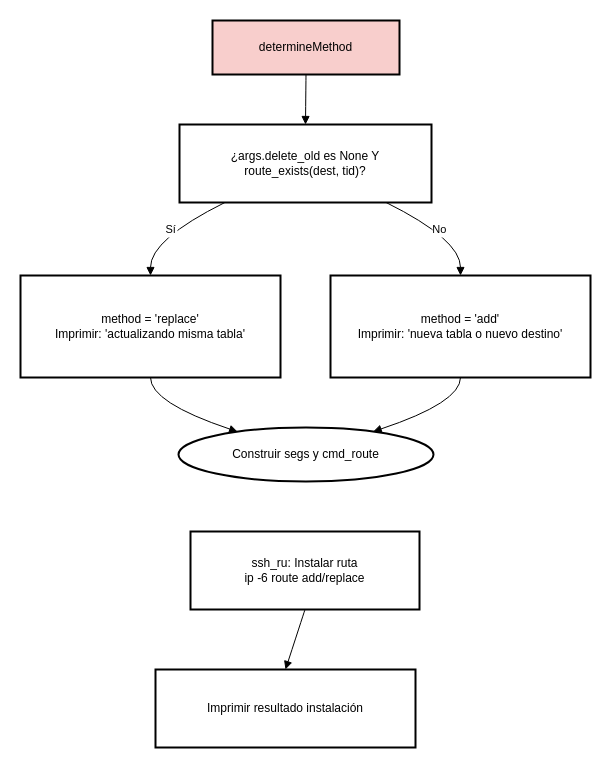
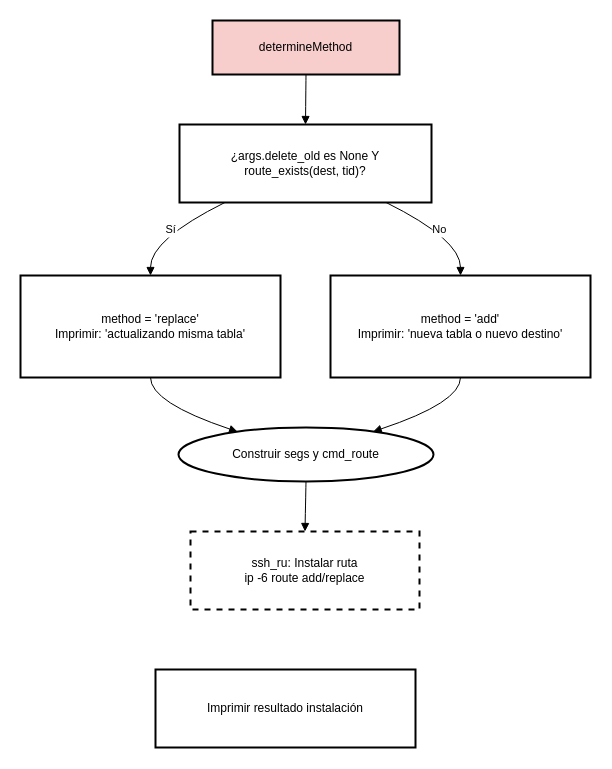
edge "Construir segs y cmd_route" -> "ssh_ru: Instalar ruta ip -6 route add/replace": added
node "ssh_ru: Instalar ruta ip -6 route add/replace": style solid -> dashed
edge "ssh_ru: Instalar ruta ip -6 route add/replace" -> "Imprimir resultado instalación": removed
